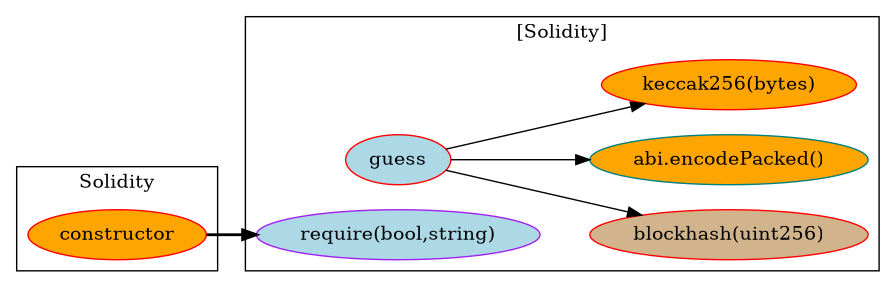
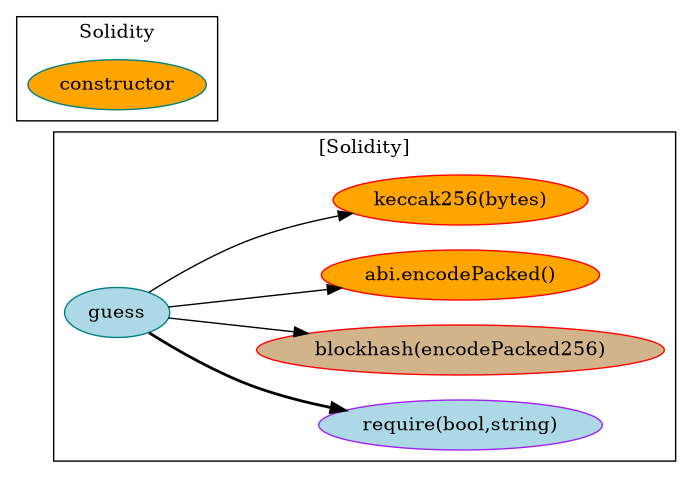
node "guess": color red -> teal
node "abi.encodePacked()": color teal -> red
node "constructor": color red -> teal
edge "constructor" -> "require(bool,string)": now "guess" -> "require(bool,string)"
node "blockhash(uint256)": label "blockhash(uint256)" -> "blockhash(encodePacked256)"
